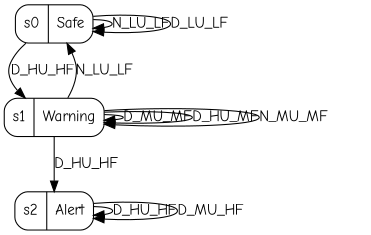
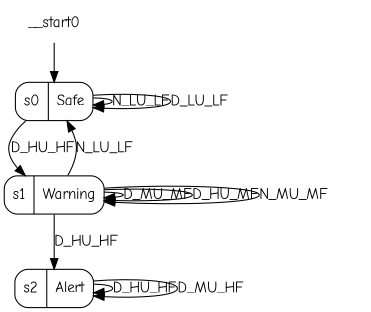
node "__start0": added
